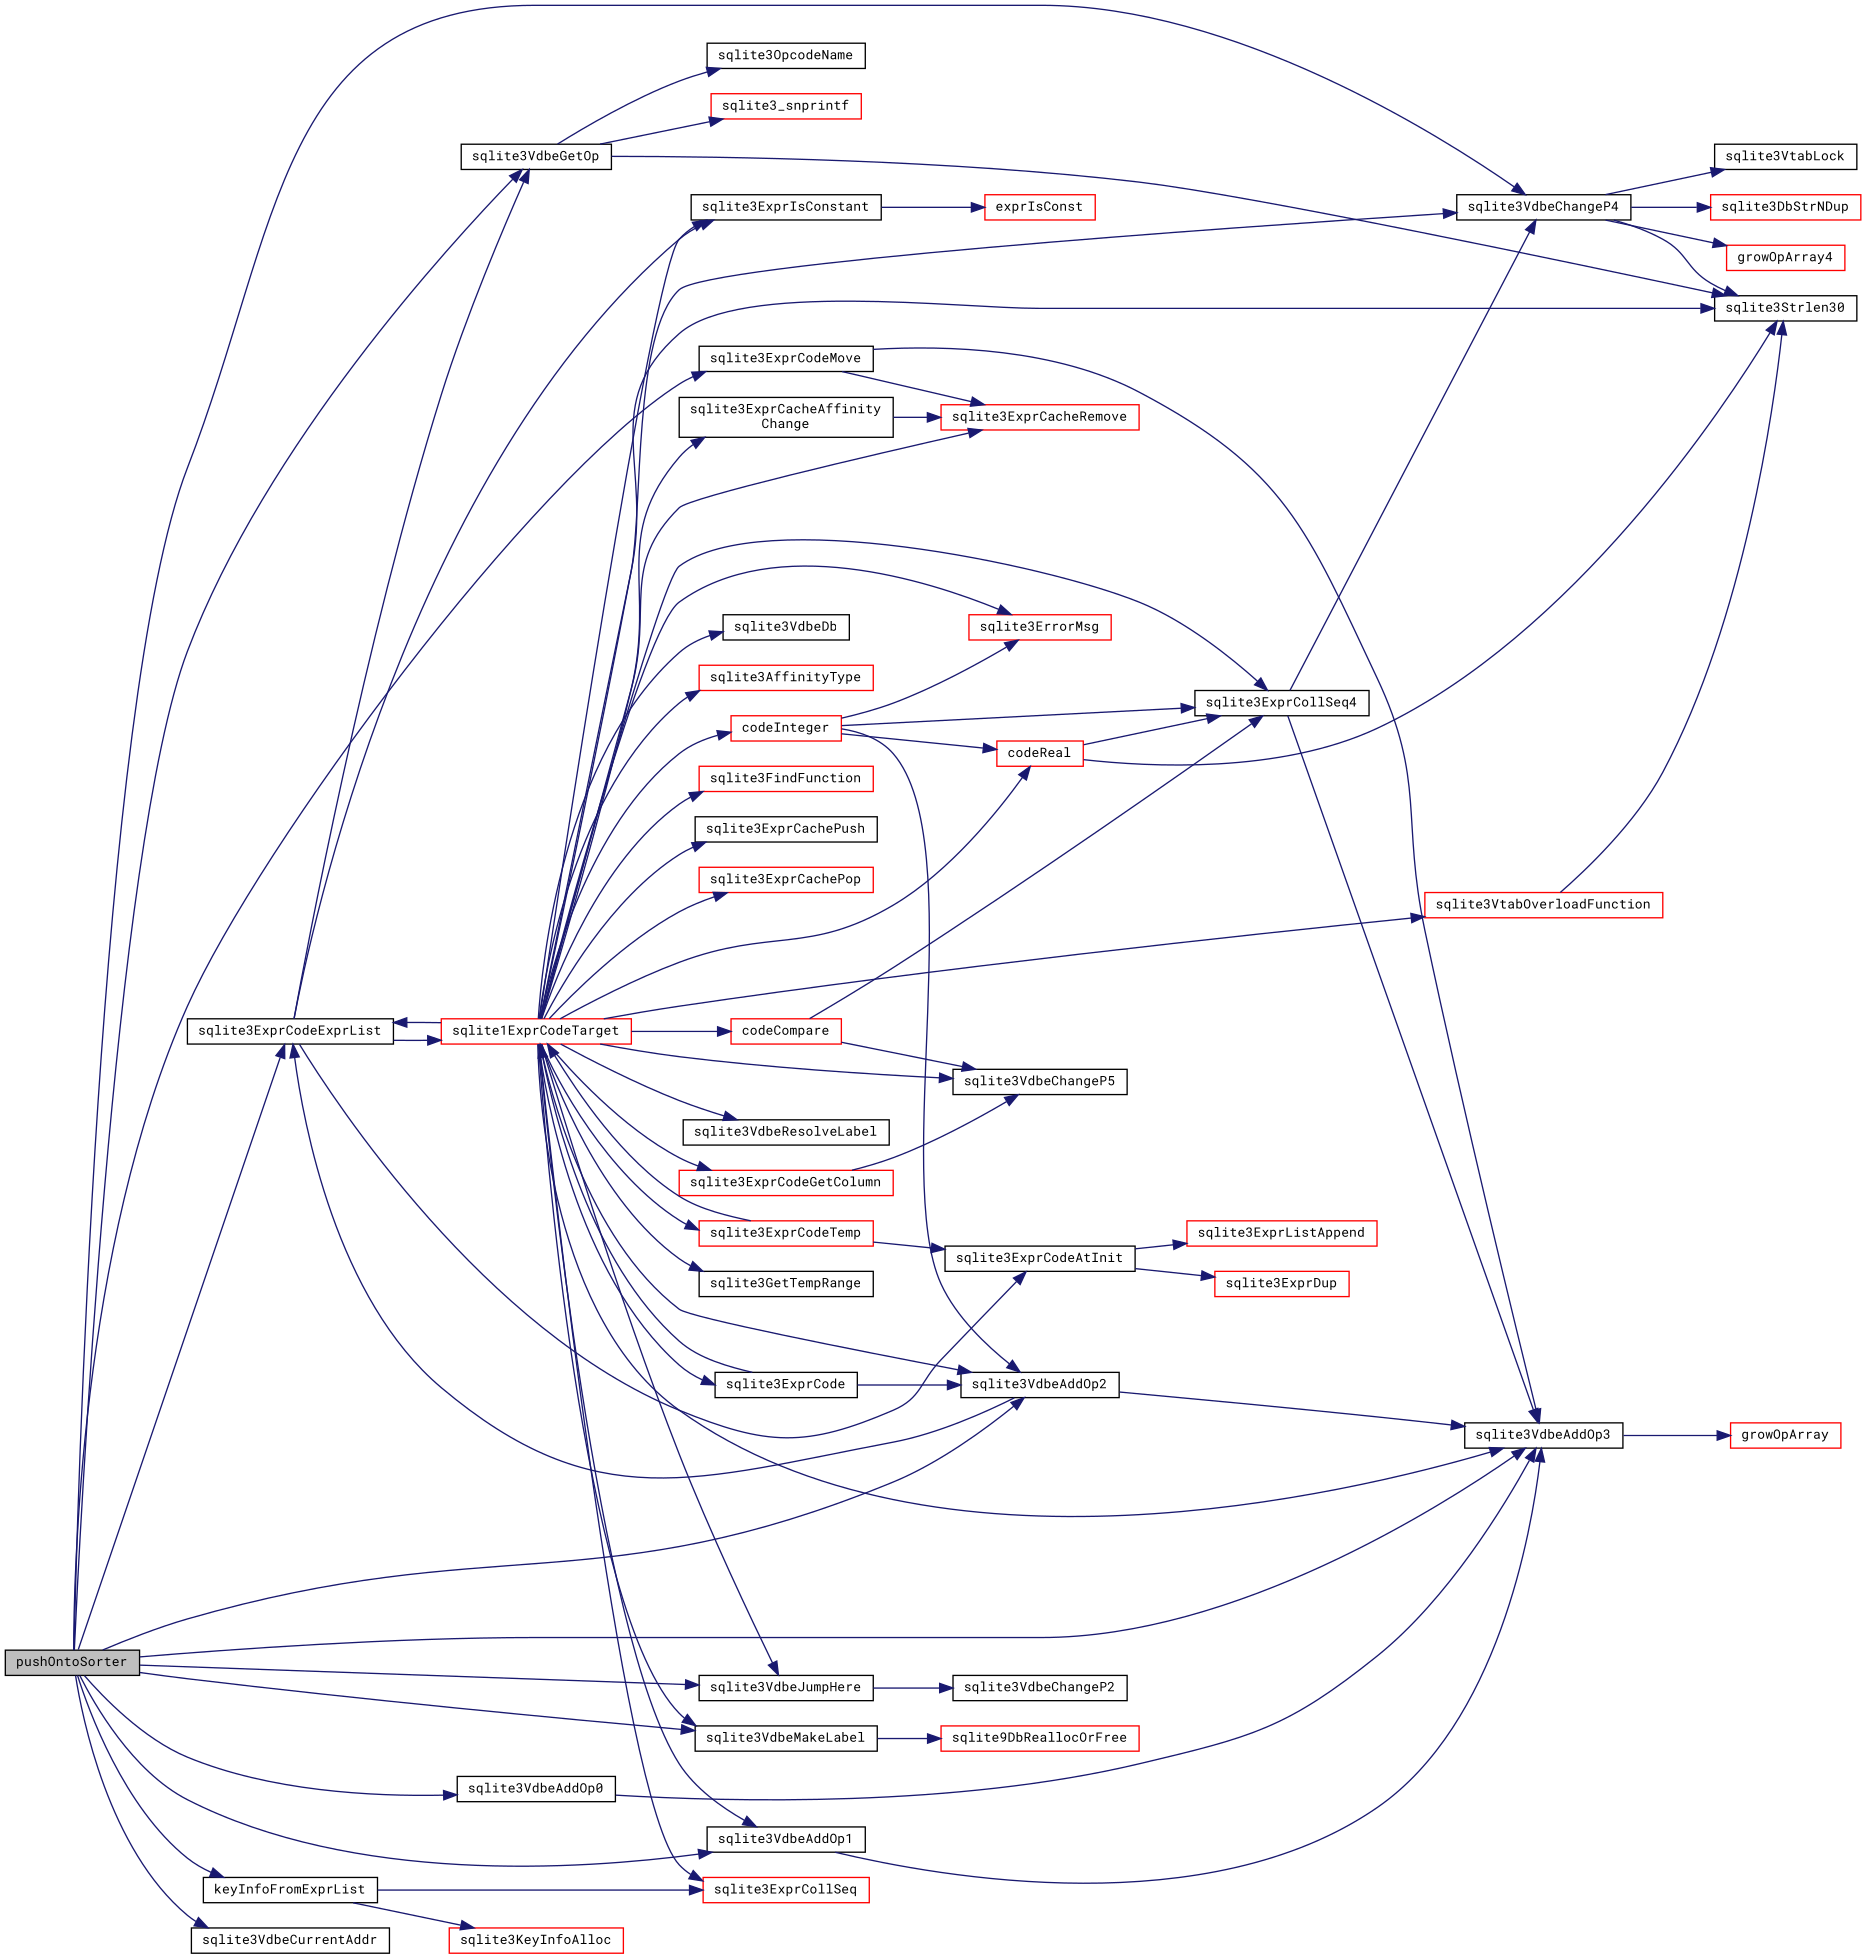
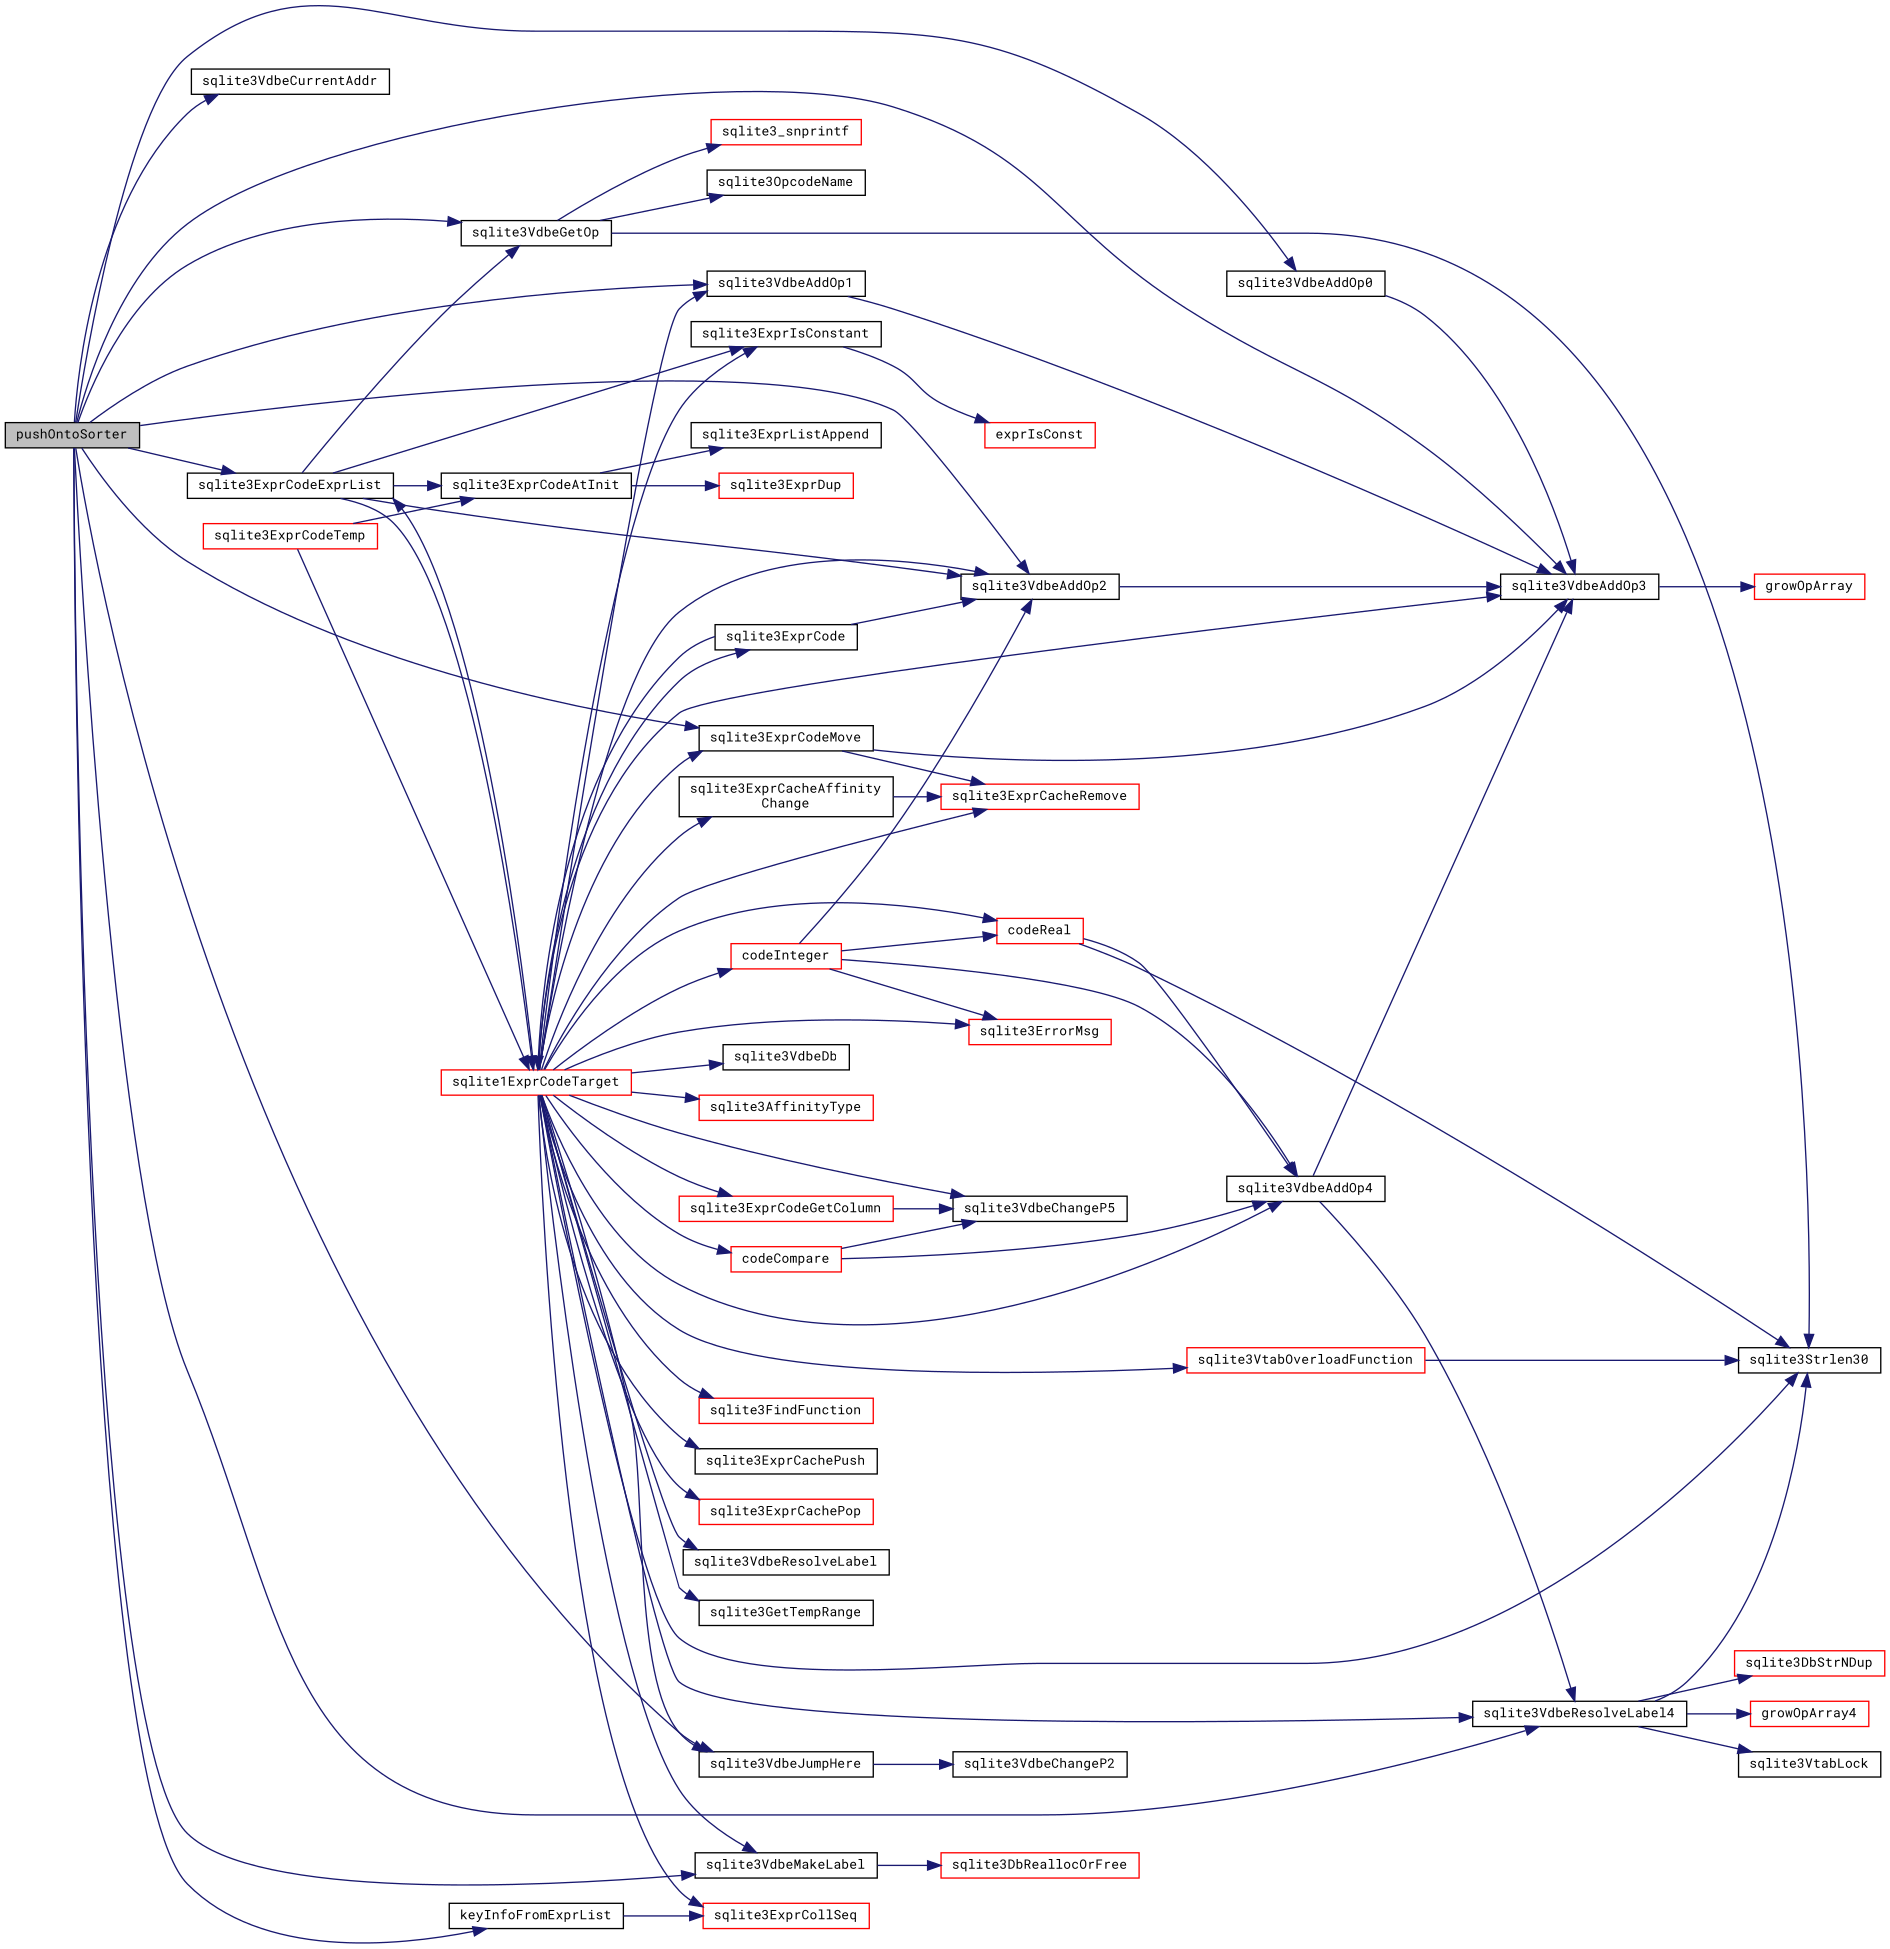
node "sqlite3VdbeChangeP4": label "sqlite3VdbeChangeP4" -> "sqlite3VdbeResolveLabel4"
node "sqlite3ExprCollSeq4": label "sqlite3ExprCollSeq4" -> "sqlite3VdbeAddOp4"
edge "sqlite1ExprCodeTarget" -> "sqlite3ExprCodeTemp": now "sqlite1ExprCodeTarget" -> "sqlite3ExprCodeMove"
node "sqlite3ExprListAppend": color red -> black
edge "sqlite3VdbeAddOp2" -> "sqlite3ExprCodeExprList": reversed
node "sqlite9DbReallocOrFree": label "sqlite9DbReallocOrFree" -> "sqlite3DbReallocOrFree"
node "sqlite3KeyInfoAlloc": removed
